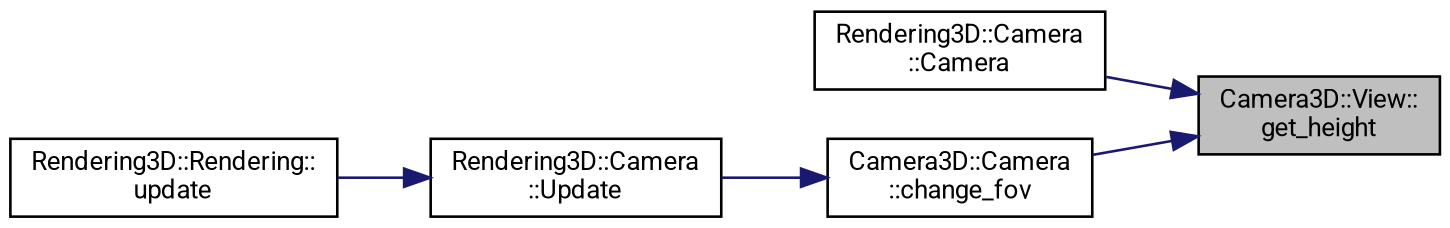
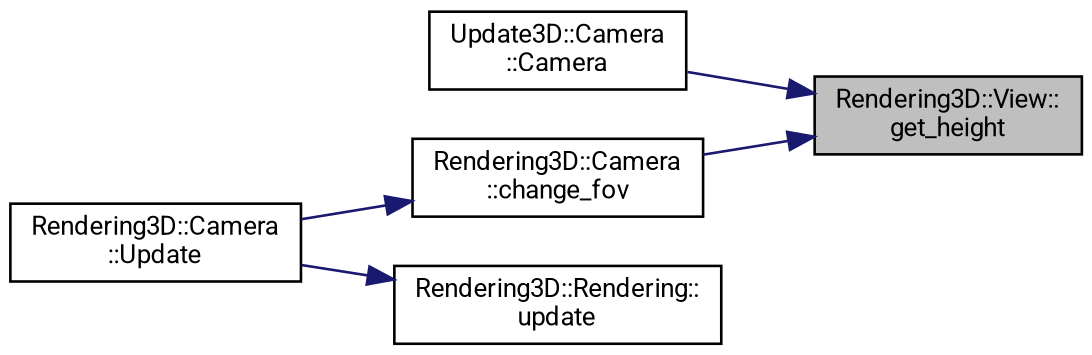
node "Rendering3D::Camera ::Camera": label "Rendering3D::Camera ::Camera" -> "Update3D::Camera ::Camera"
node "Camera3D::View:: get_height": label "Camera3D::View:: get_height" -> "Rendering3D::View:: get_height"
edge "Rendering3D::Rendering:: update" -> "Rendering3D::Camera ::Update": reversed
node "Camera3D::Camera ::change_fov": label "Camera3D::Camera ::change_fov" -> "Rendering3D::Camera ::change_fov"
